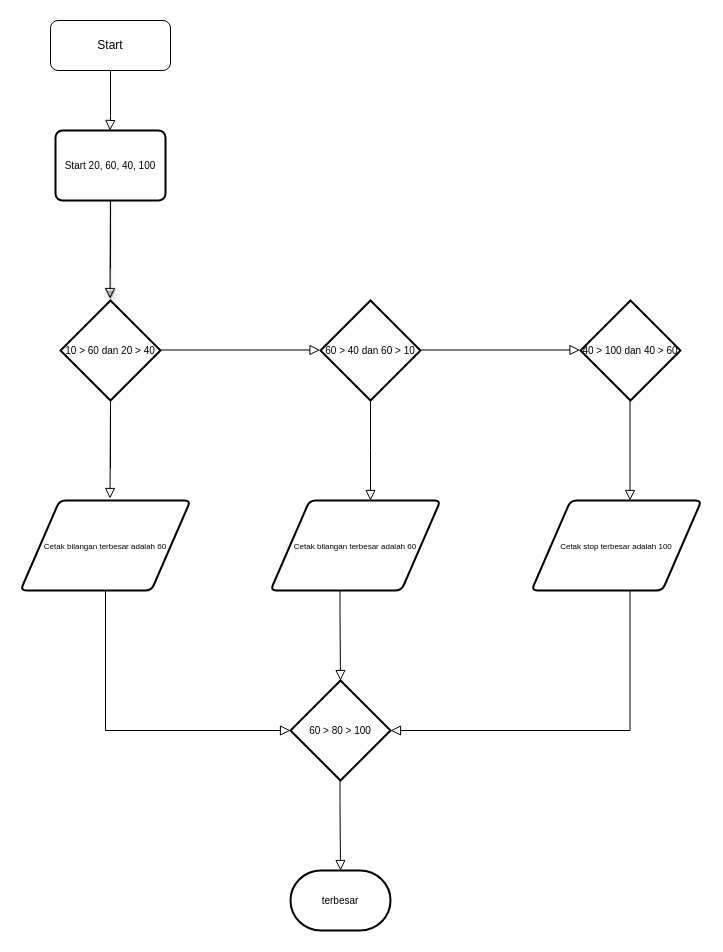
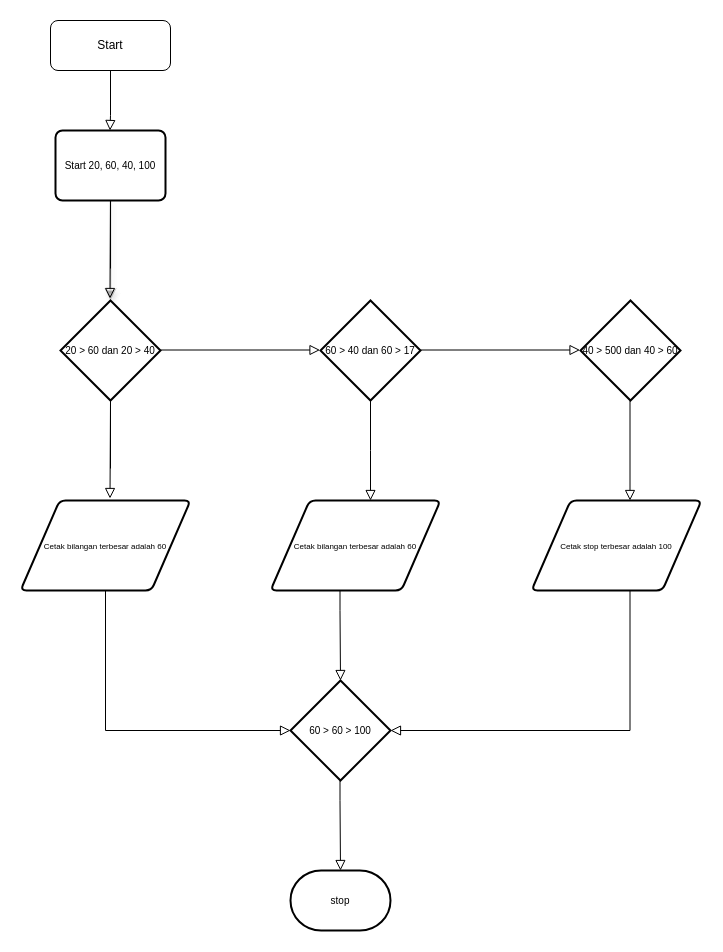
node "10 > 60 dan 20 > 40": label "10 > 60 dan 20 > 40" -> "20 > 60 dan 20 > 40"
node "60 > 40 dan 60 > 10": label "60 > 40 dan 60 > 10" -> "60 > 40 dan 60 > 17"
node "40 > 100 dan 40 > 60": label "40 > 100 dan 40 > 60" -> "40 > 500 dan 40 > 60"
node "60 > 80 > 100": label "60 > 80 > 100" -> "60 > 60 > 100"
node "terbesar": label "terbesar" -> "stop"
